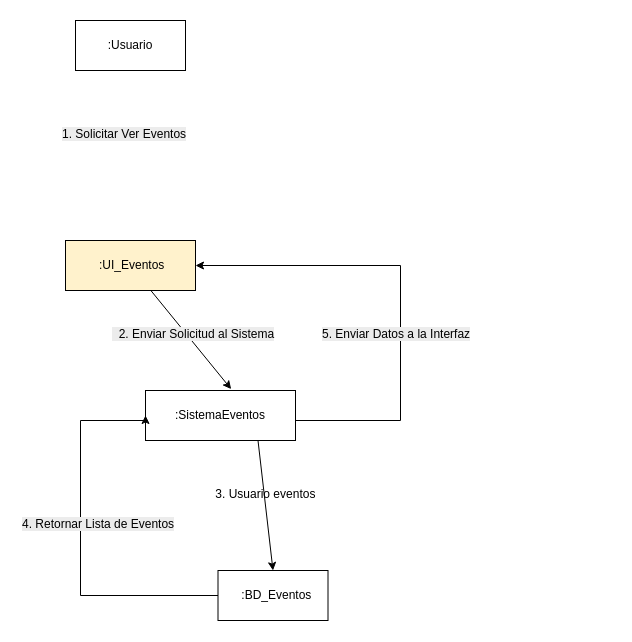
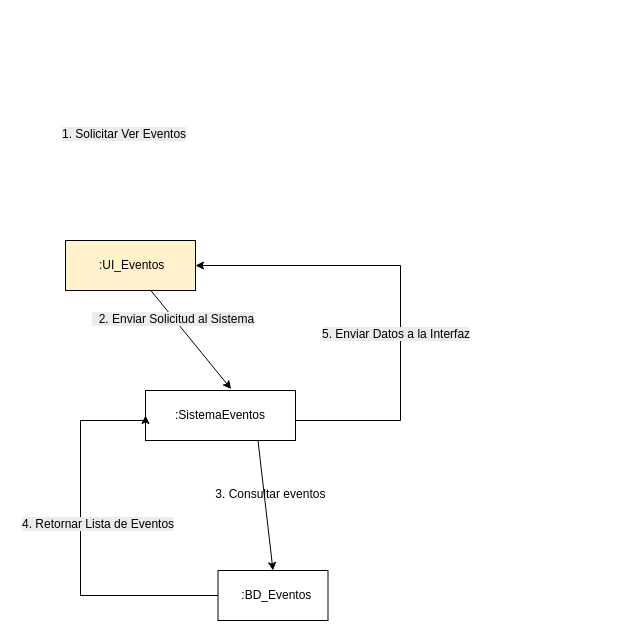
node ":Usuario": removed
node "2. Enviar Solicitud al Sistema": moved (211, 341) -> (191, 326)
node "3. Usuario eventos": label "3. Usuario eventos" -> "3. Consultar eventos"
